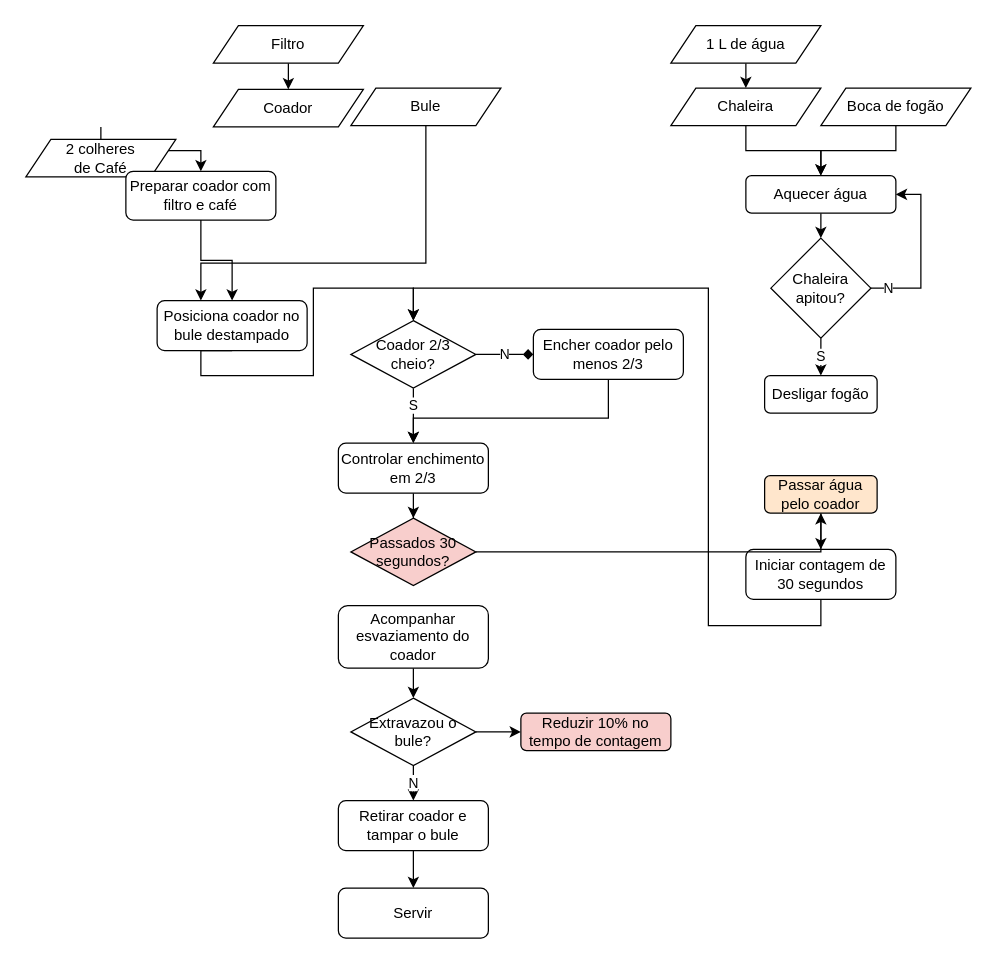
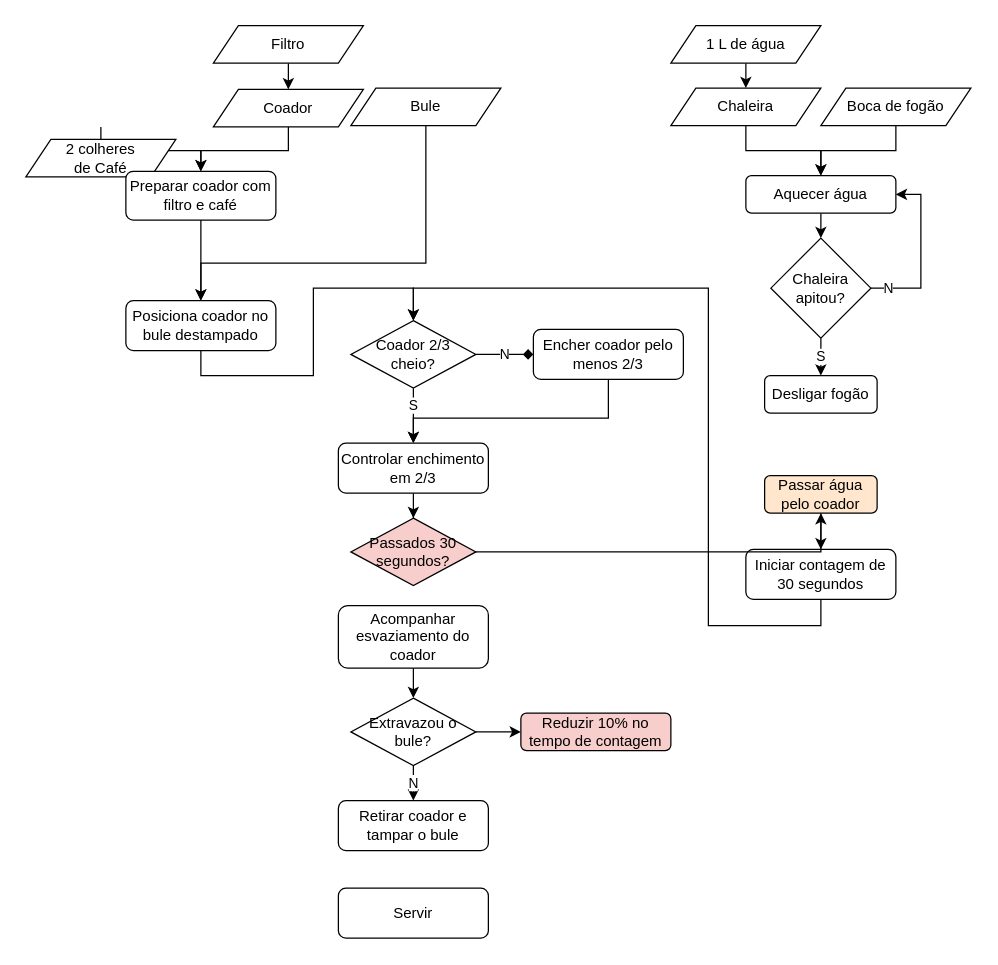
edge "Coador" -> "Preparar coador com filtro e café": added
node "Posiciona coador no bule destampado": moved (232, 326) -> (201, 326)
edge "Retirar coador e tampar o bule" -> "Servir": removed
